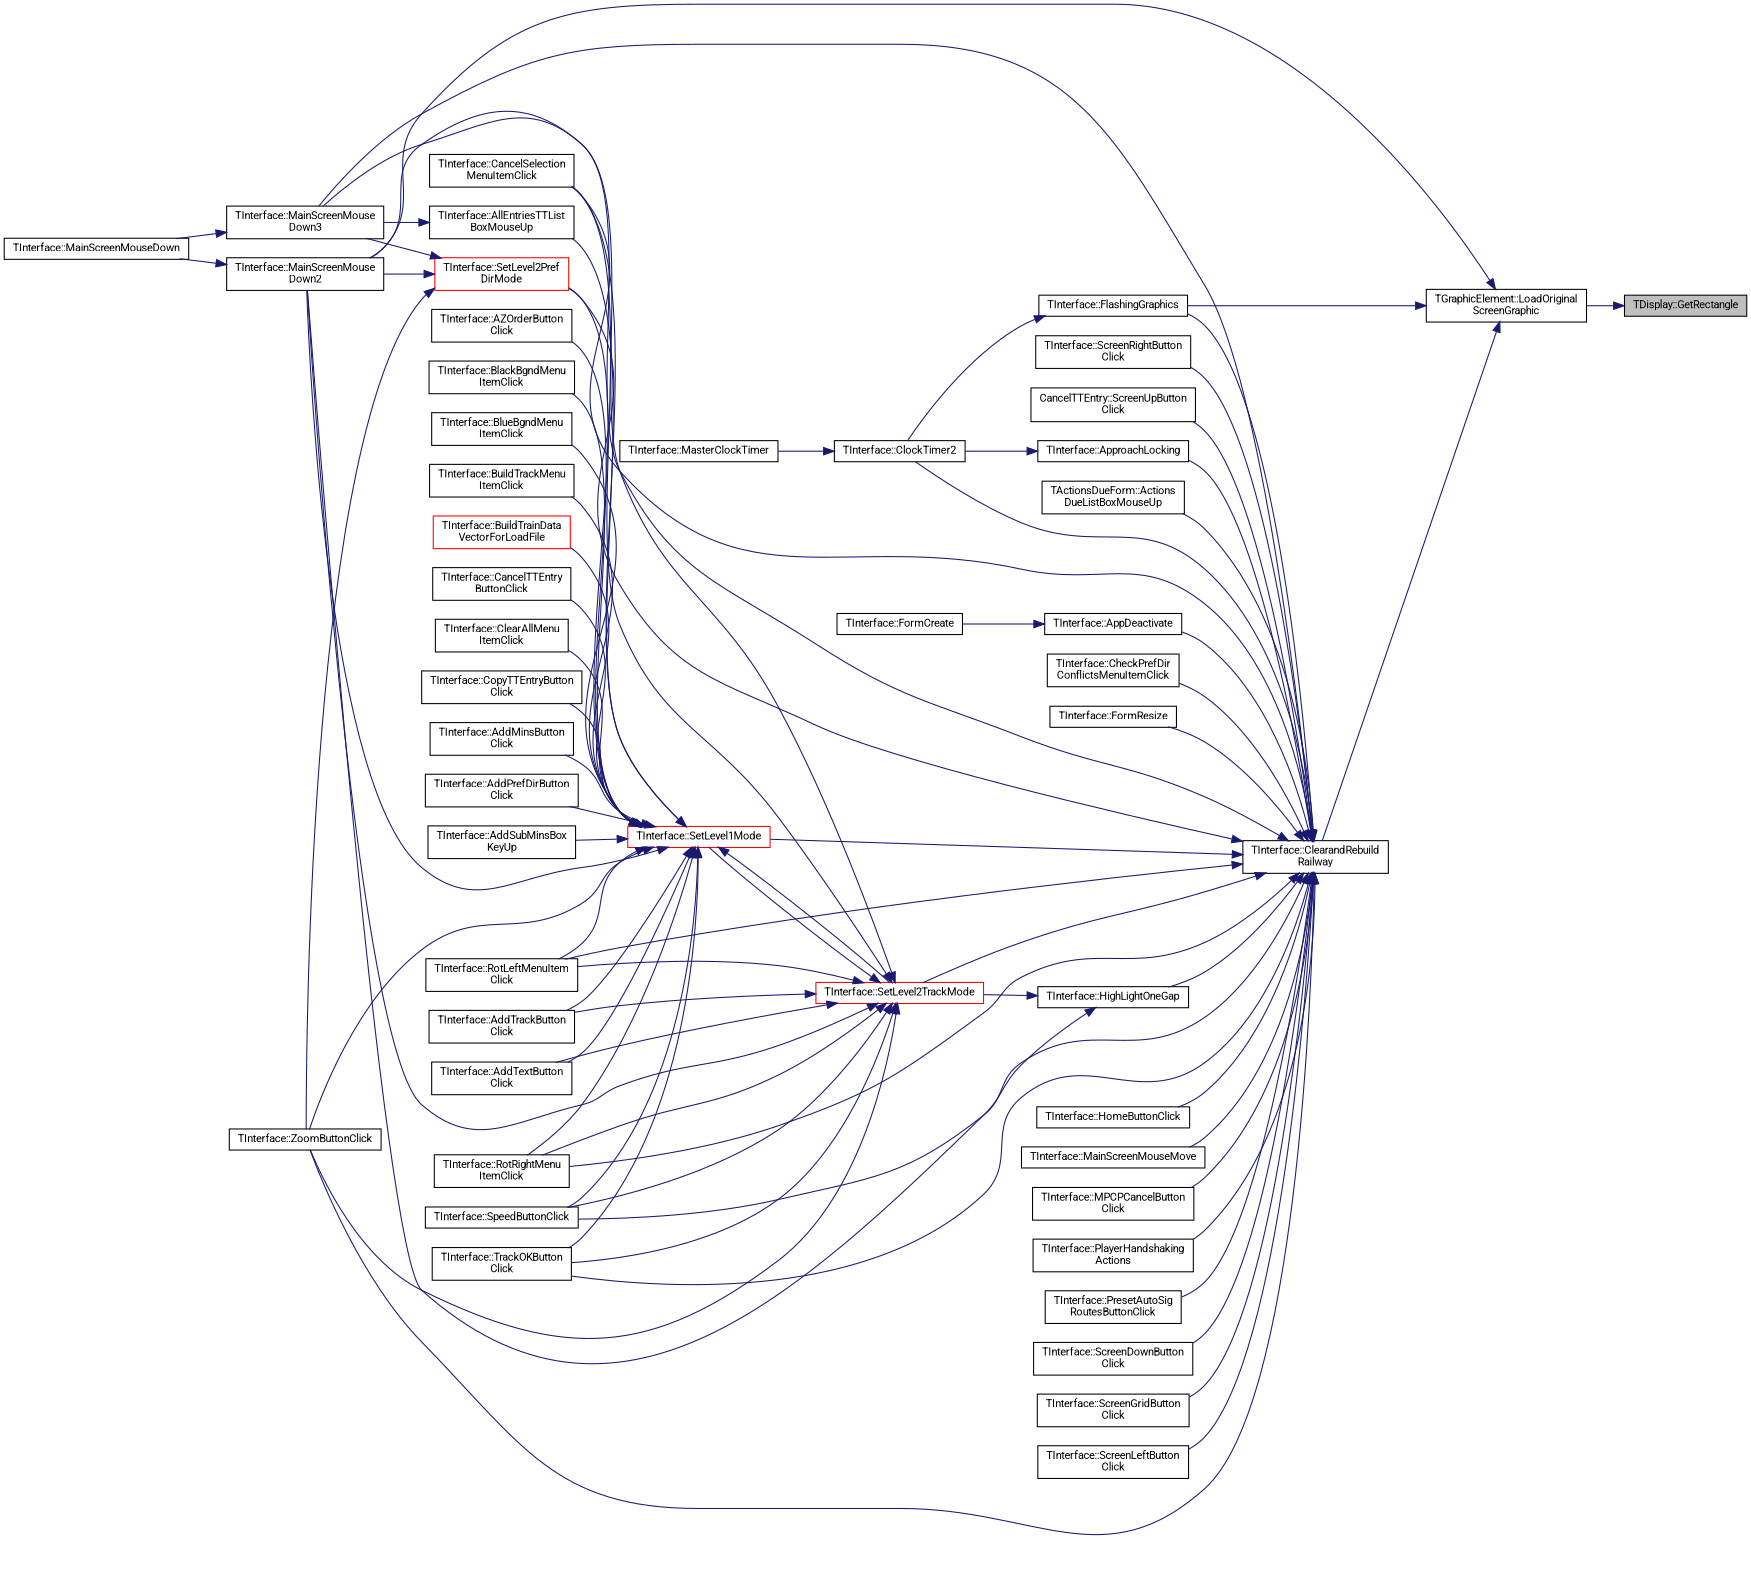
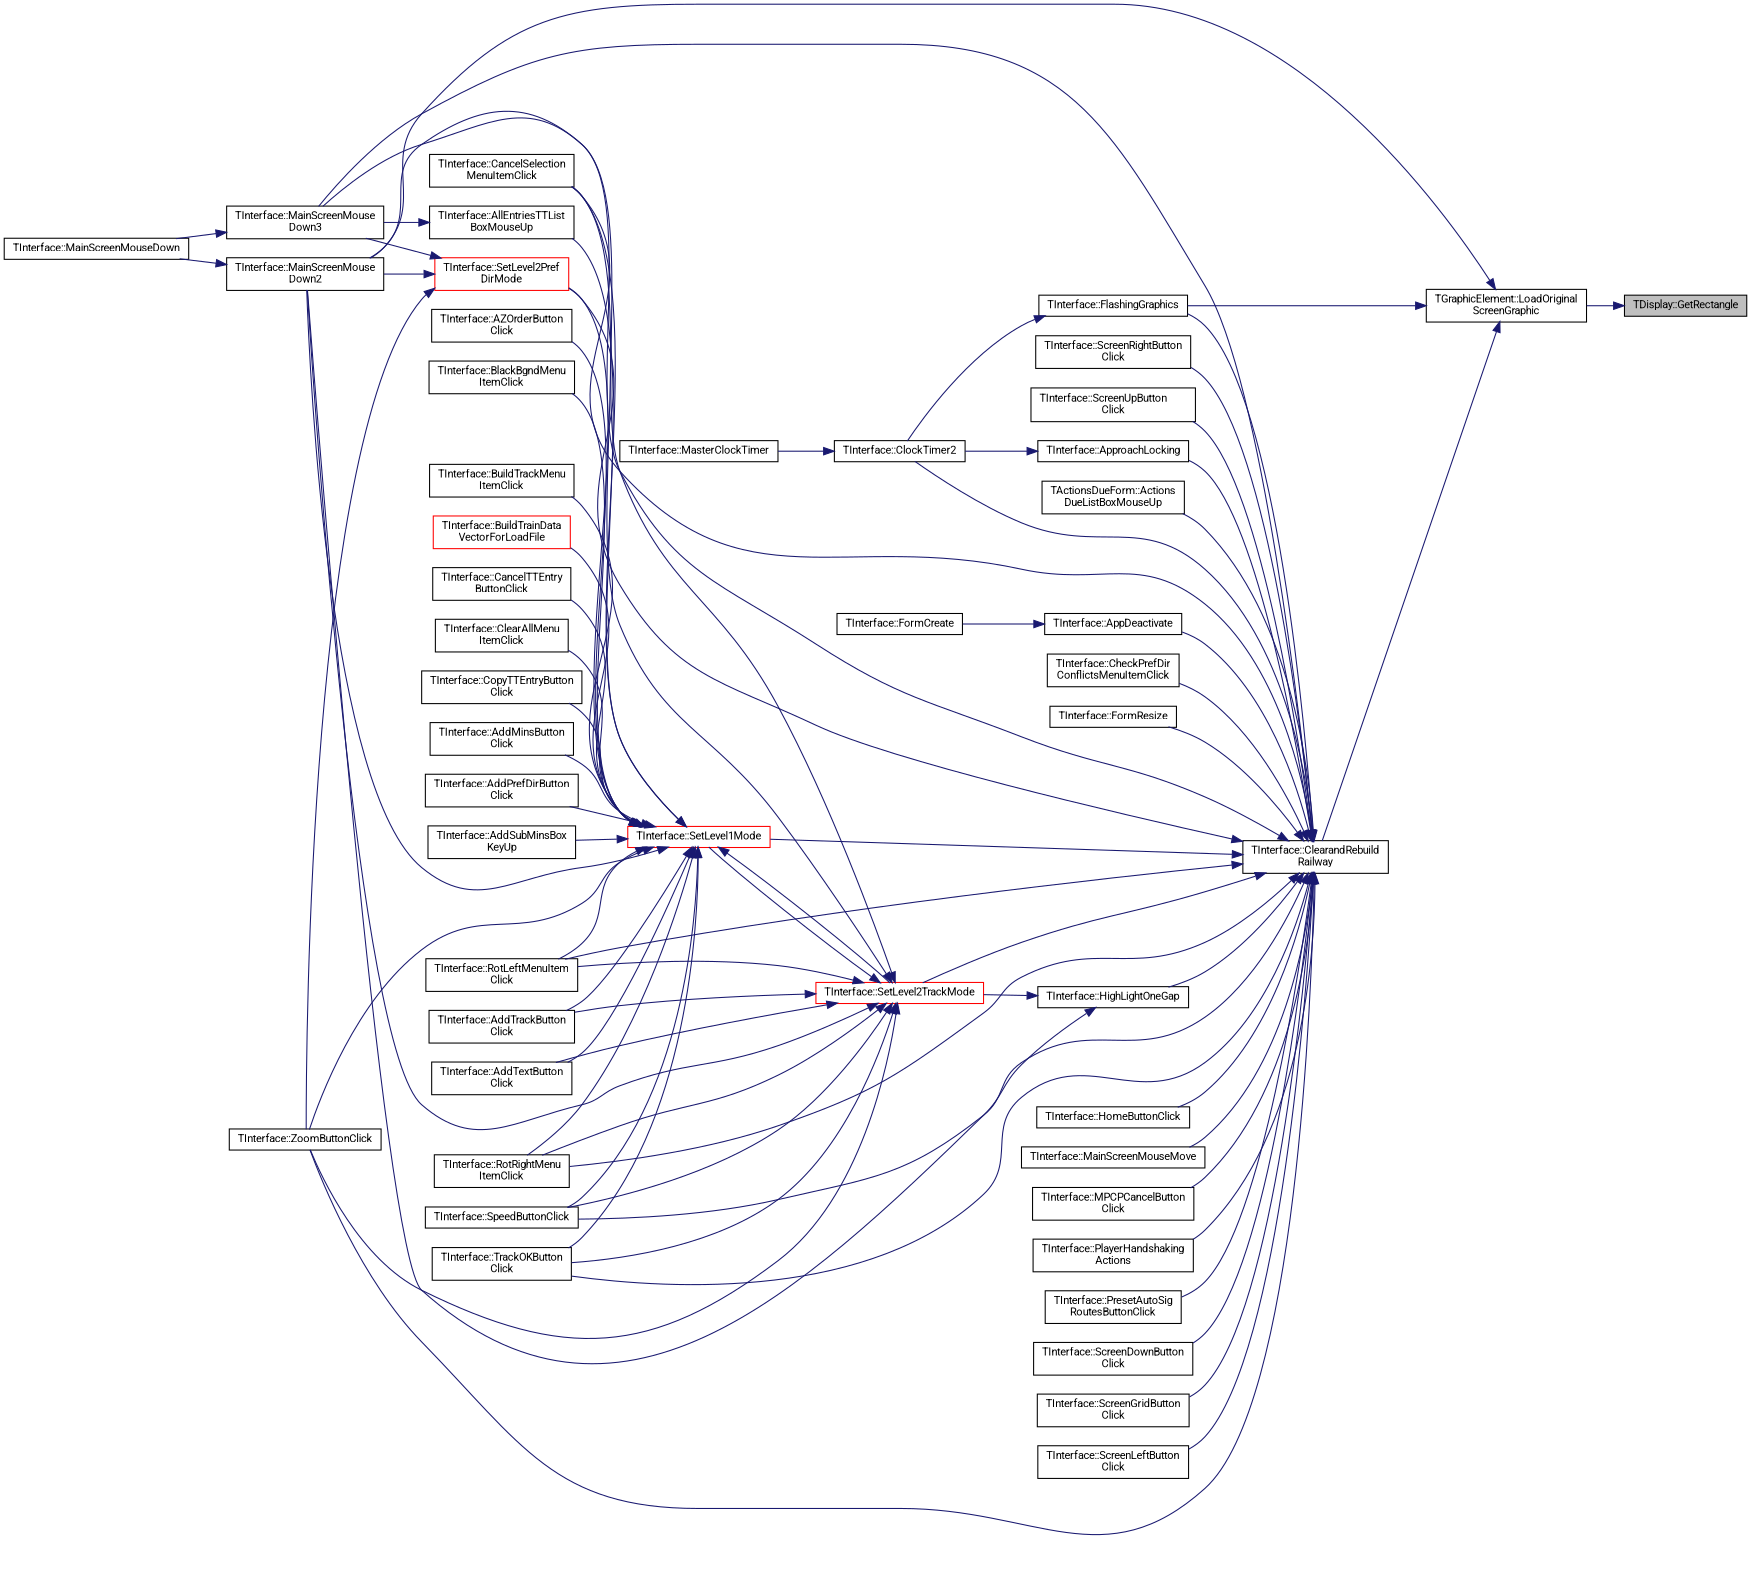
node "CancelTTEntry::ScreenUpButton Click": label "CancelTTEntry::ScreenUpButton Click" -> "TInterface::ScreenUpButton Click"
node "TInterface::BlueBgndMenu ItemClick": removed
